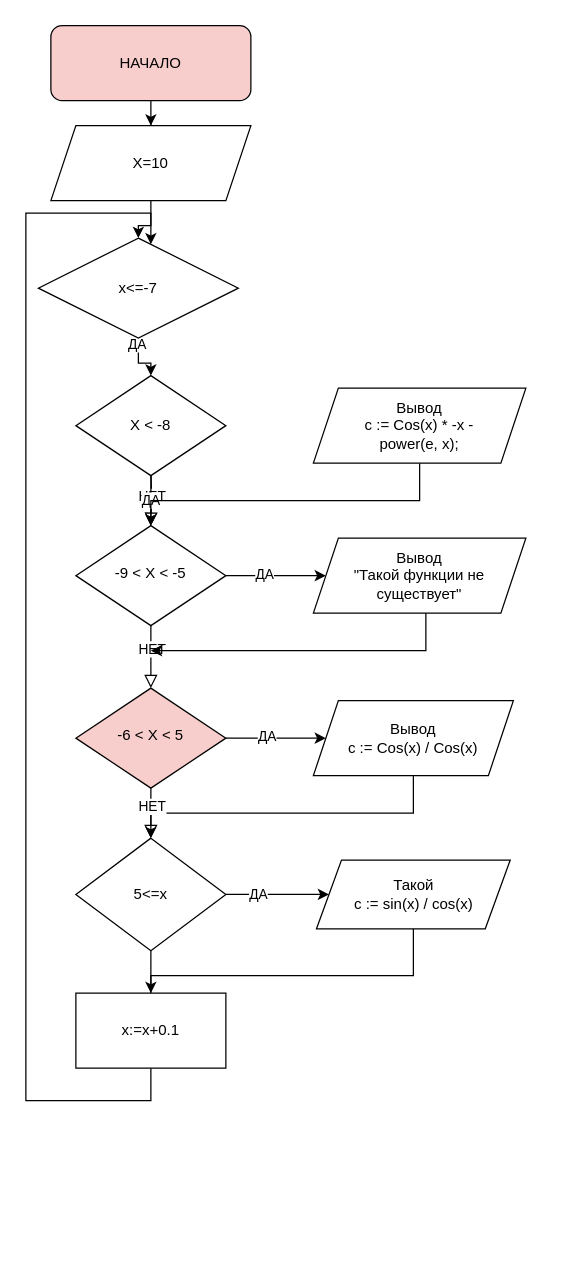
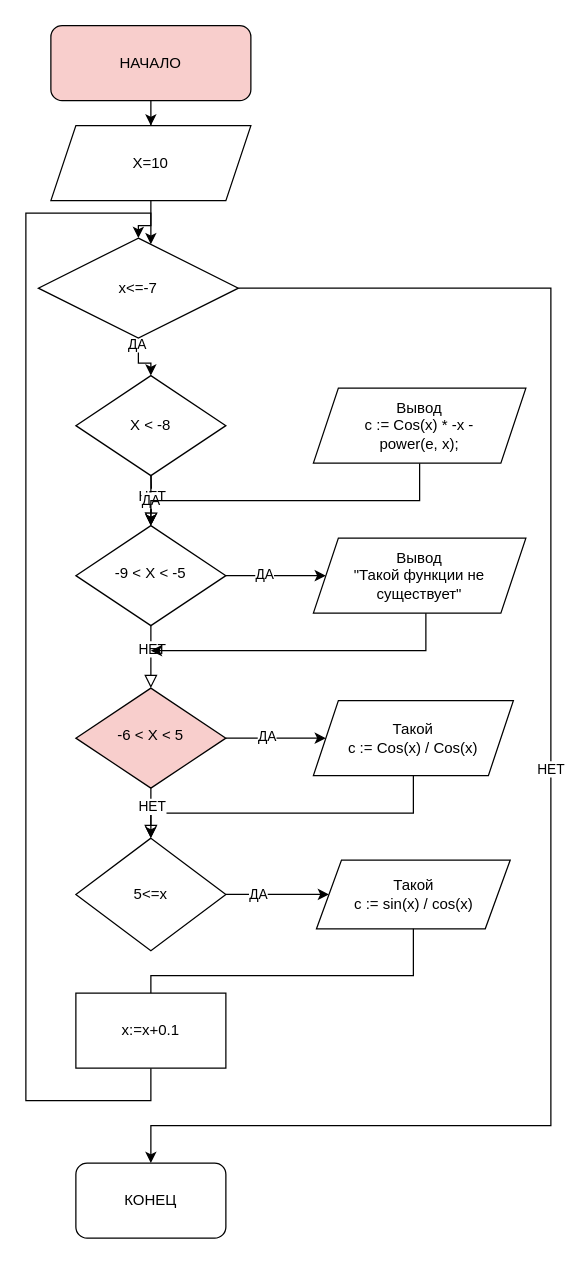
node "Вывод c := Cos(x) / Cos(x)": label "Вывод c := Cos(x) / Cos(x)" -> "Такой c := Cos(x) / Cos(x)"
edge "x<=-7" -> "КОНЕЦ": added, label "НЕТ"
edge "5<=x" -> "x:=x+0.1": removed
node "КОНЕЦ": added
